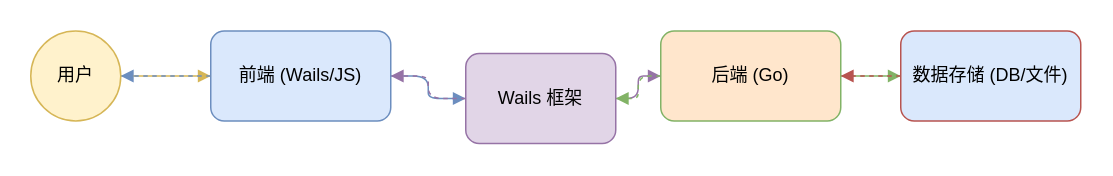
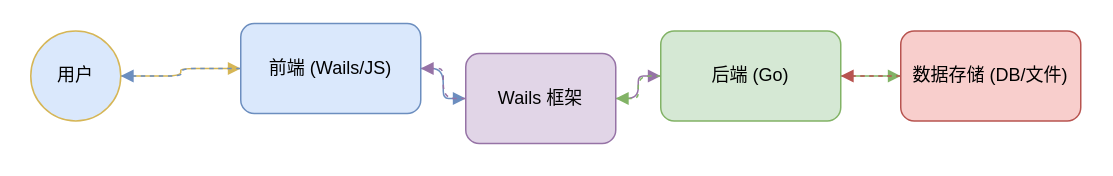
node "用户": fillcolor #fff2cc -> #dae8fc
node "前端 (Wails/JS)": moved (301, 76) -> (331, 68)
node "后端 (Go)": fillcolor #ffe6cc -> #d5e8d4
node "数据存储 (DB/文件)": fillcolor #dae8fc -> #f8cecc
